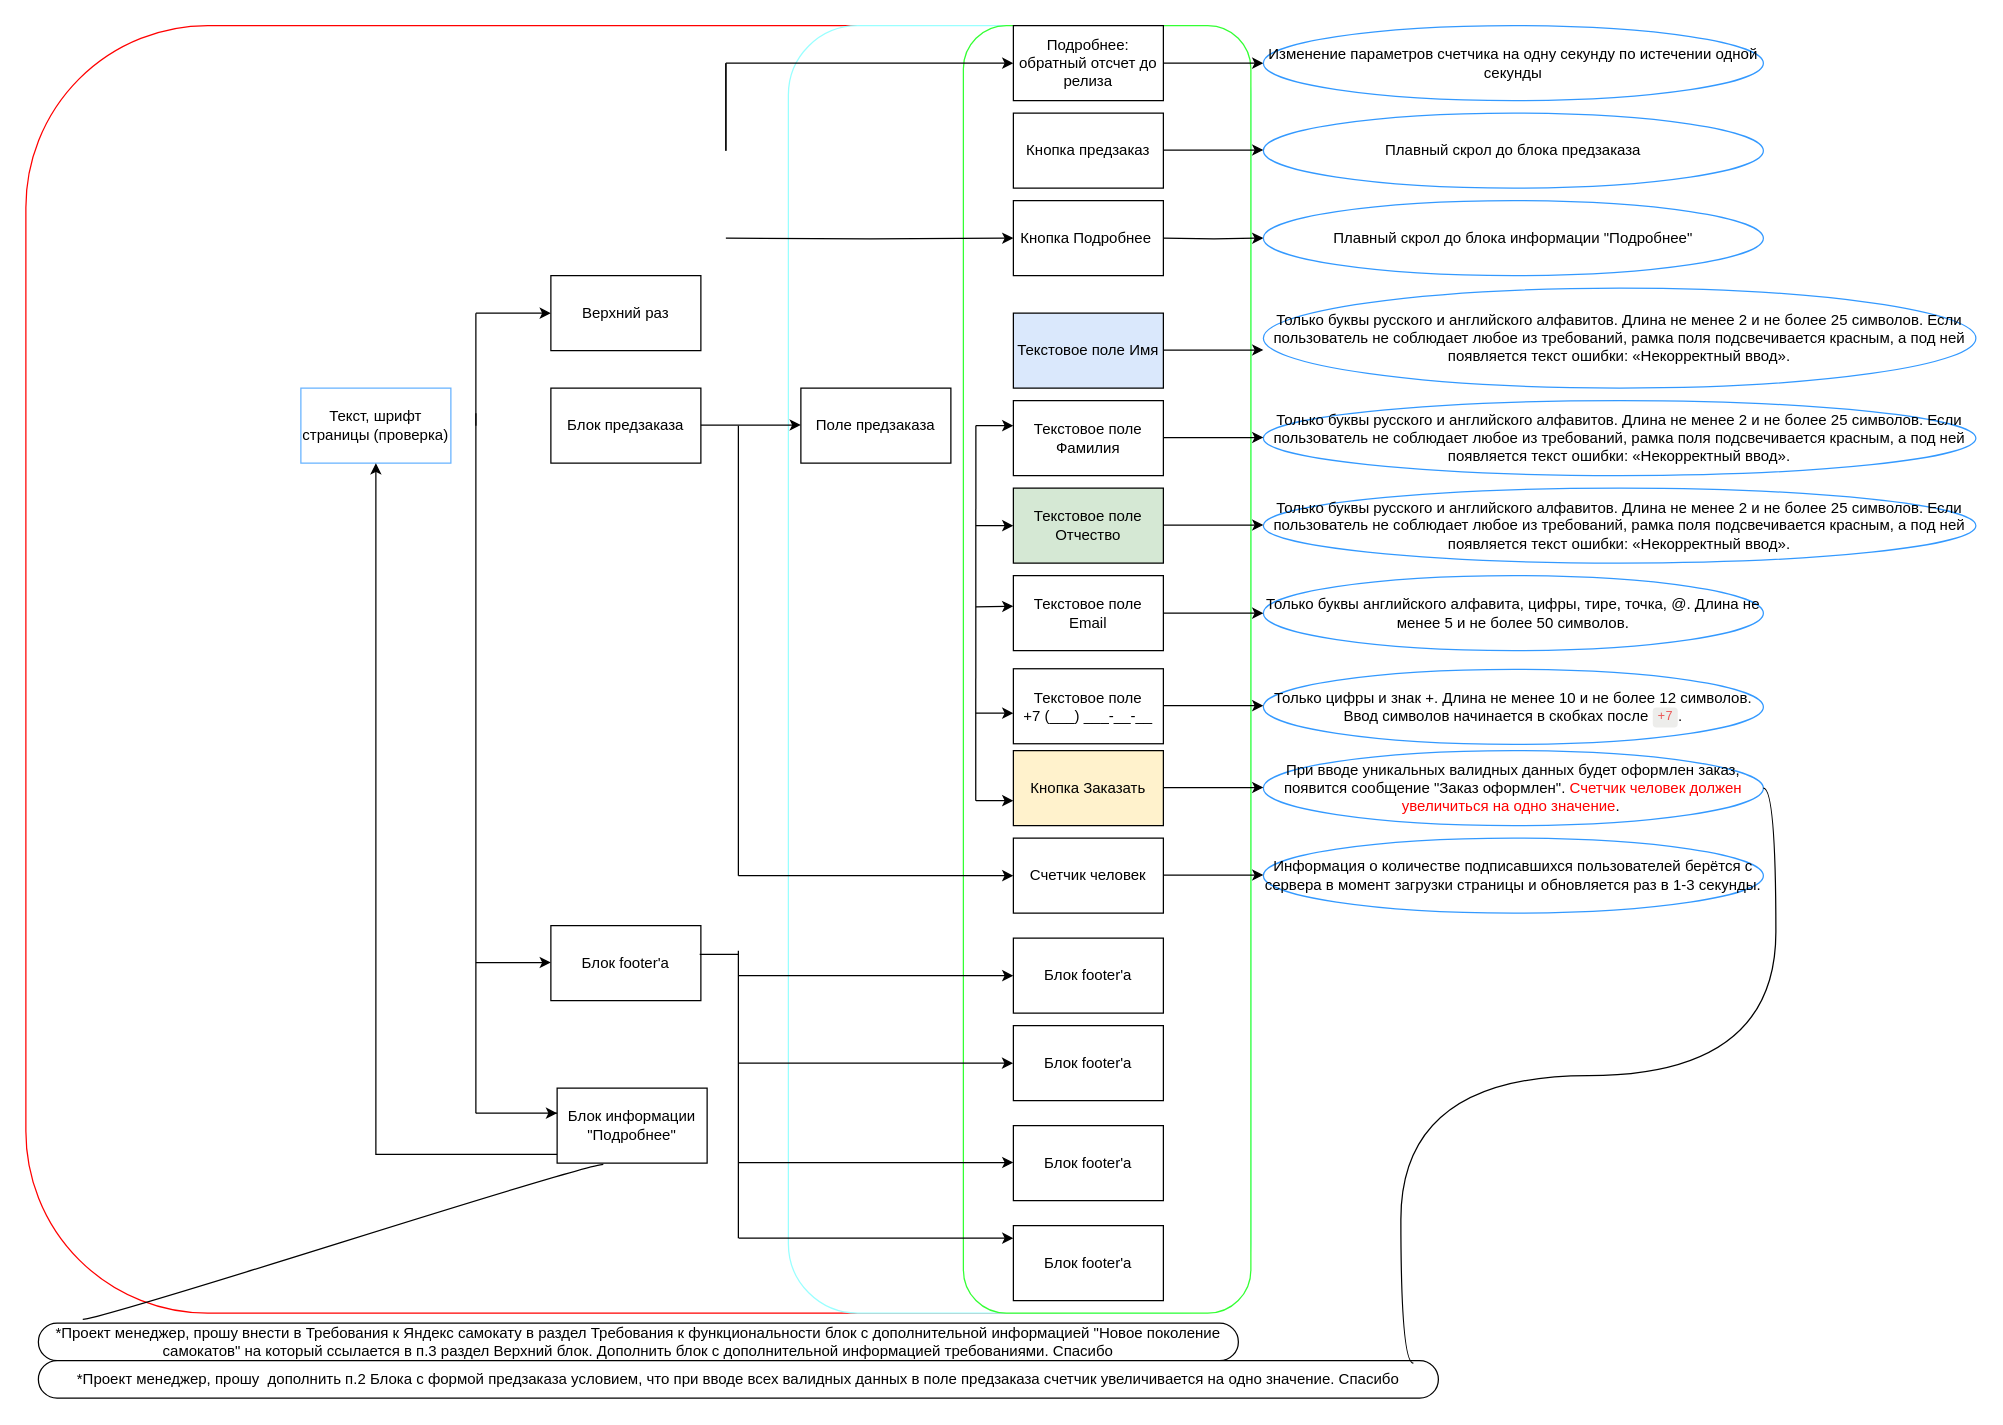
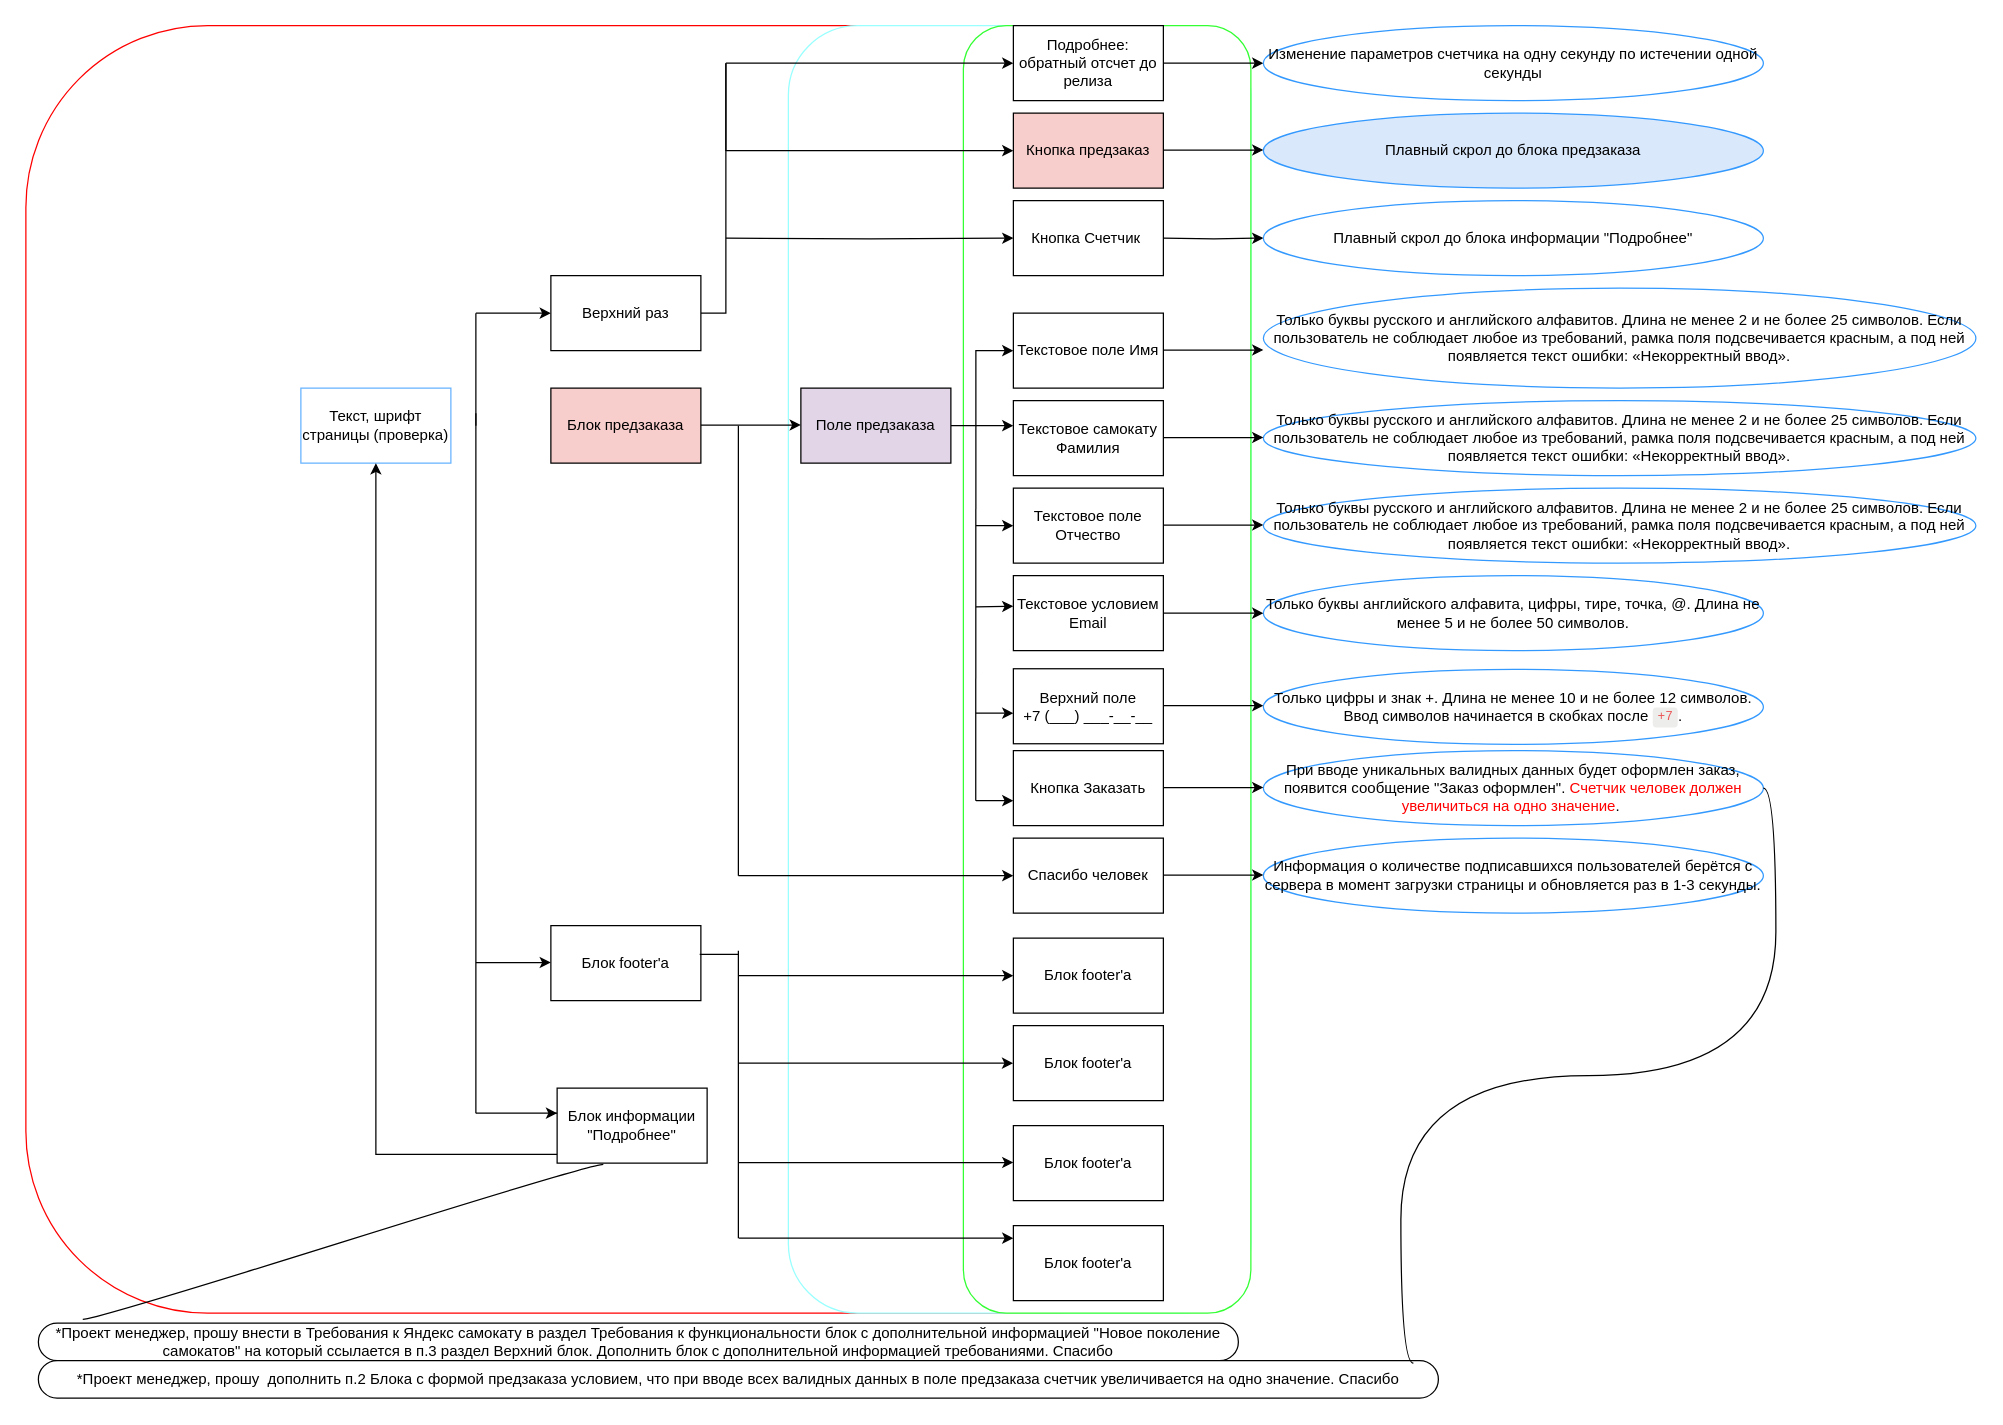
edge "Верхний раз" -> "Кнопка предзаказ": added
node "Кнопка предзаказ": fillcolor #ffffff -> #f8cecc
node "Плавный скрол до блока предзаказа": fillcolor #ffffff -> #dae8fc
node "Кнопка Подробнее": label "Кнопка Подробнее" -> "Кнопка Счетчик"
node "Текстовое поле Имя": fillcolor #dae8fc -> #ffffff
edge "Поле предзаказа" -> "Текстовое поле Имя": added
node "Блок предзаказа": fillcolor #ffffff -> #f8cecc
node "Поле предзаказа": fillcolor #ffffff -> #e1d5e7
node "Текстовое поле Фамилия": label "Текстовое поле Фамилия" -> "Текстовое самокату Фамилия"
node "Текстовое поле Отчество": fillcolor #d5e8d4 -> #ffffff
node "Текстовое поле Email": label "Текстовое поле Email" -> "Текстовое условием Email"
node "Текстовое поле +7 (___) ___-__-__": label "Текстовое поле +7 (___) ___-__-__" -> "Верхний поле +7 (___) ___-__-__"
node "Кнопка Заказать": fillcolor #fff2cc -> #ffffff
node "Счетчик человек": label "Счетчик человек" -> "Спасибо человек"
